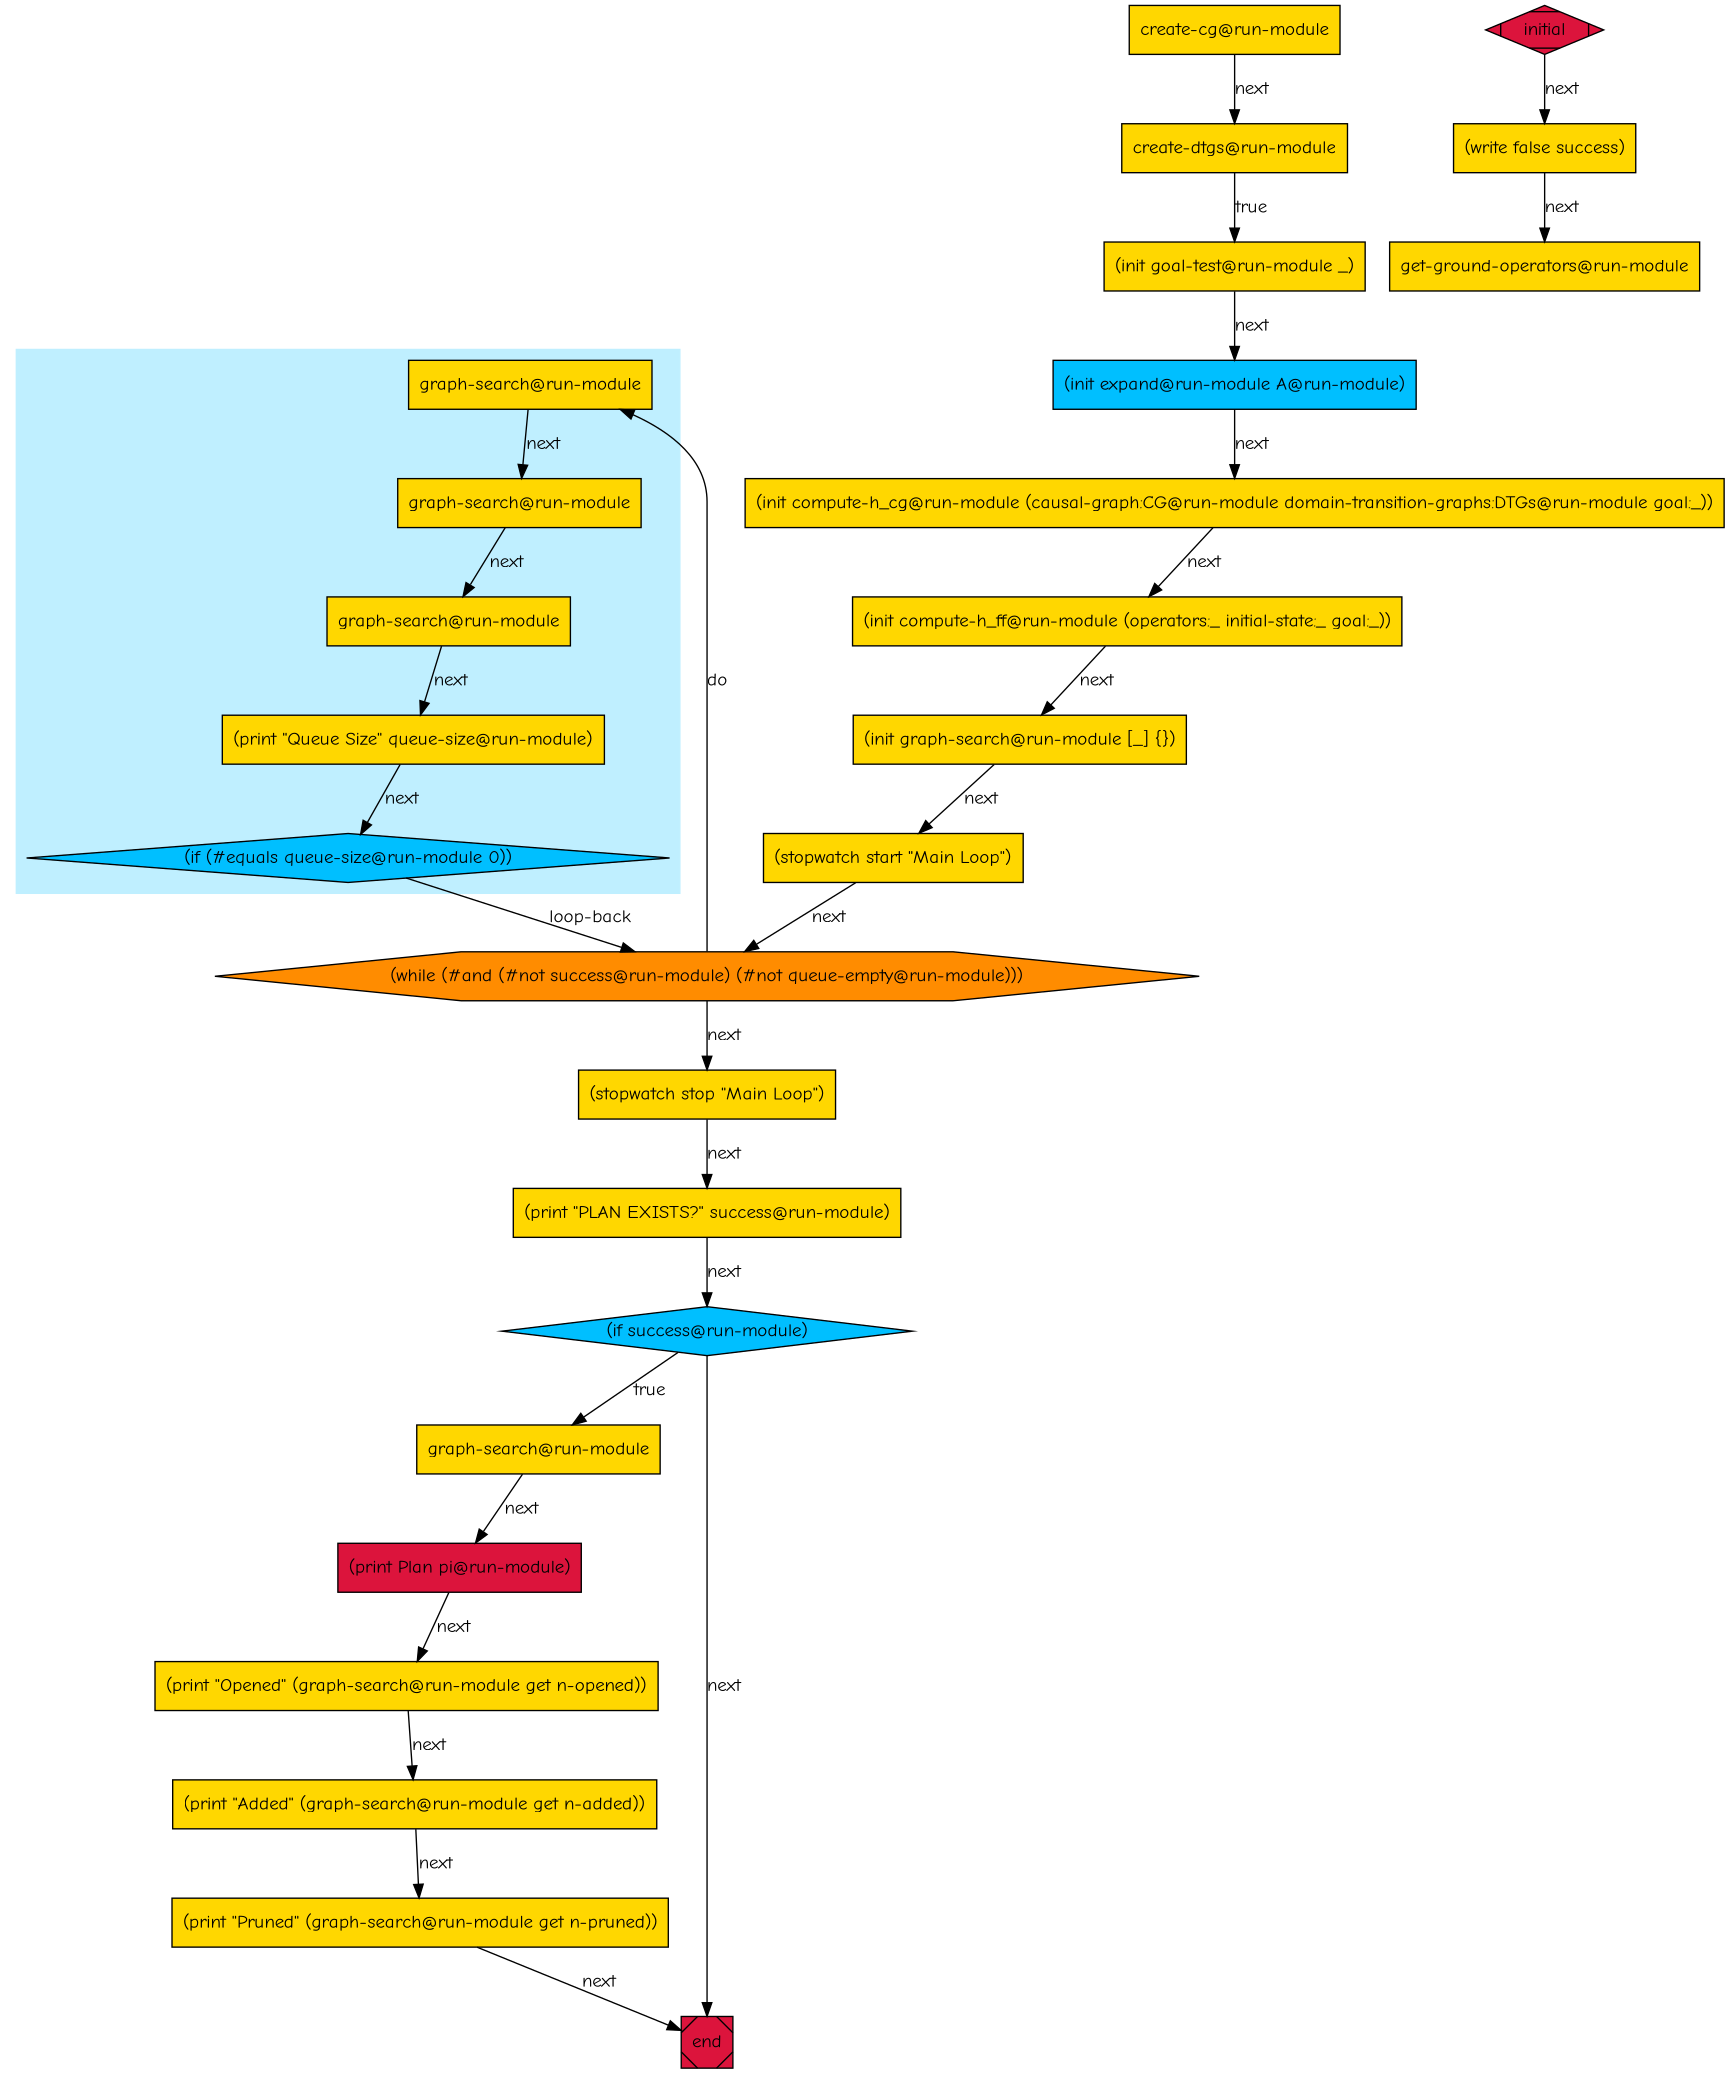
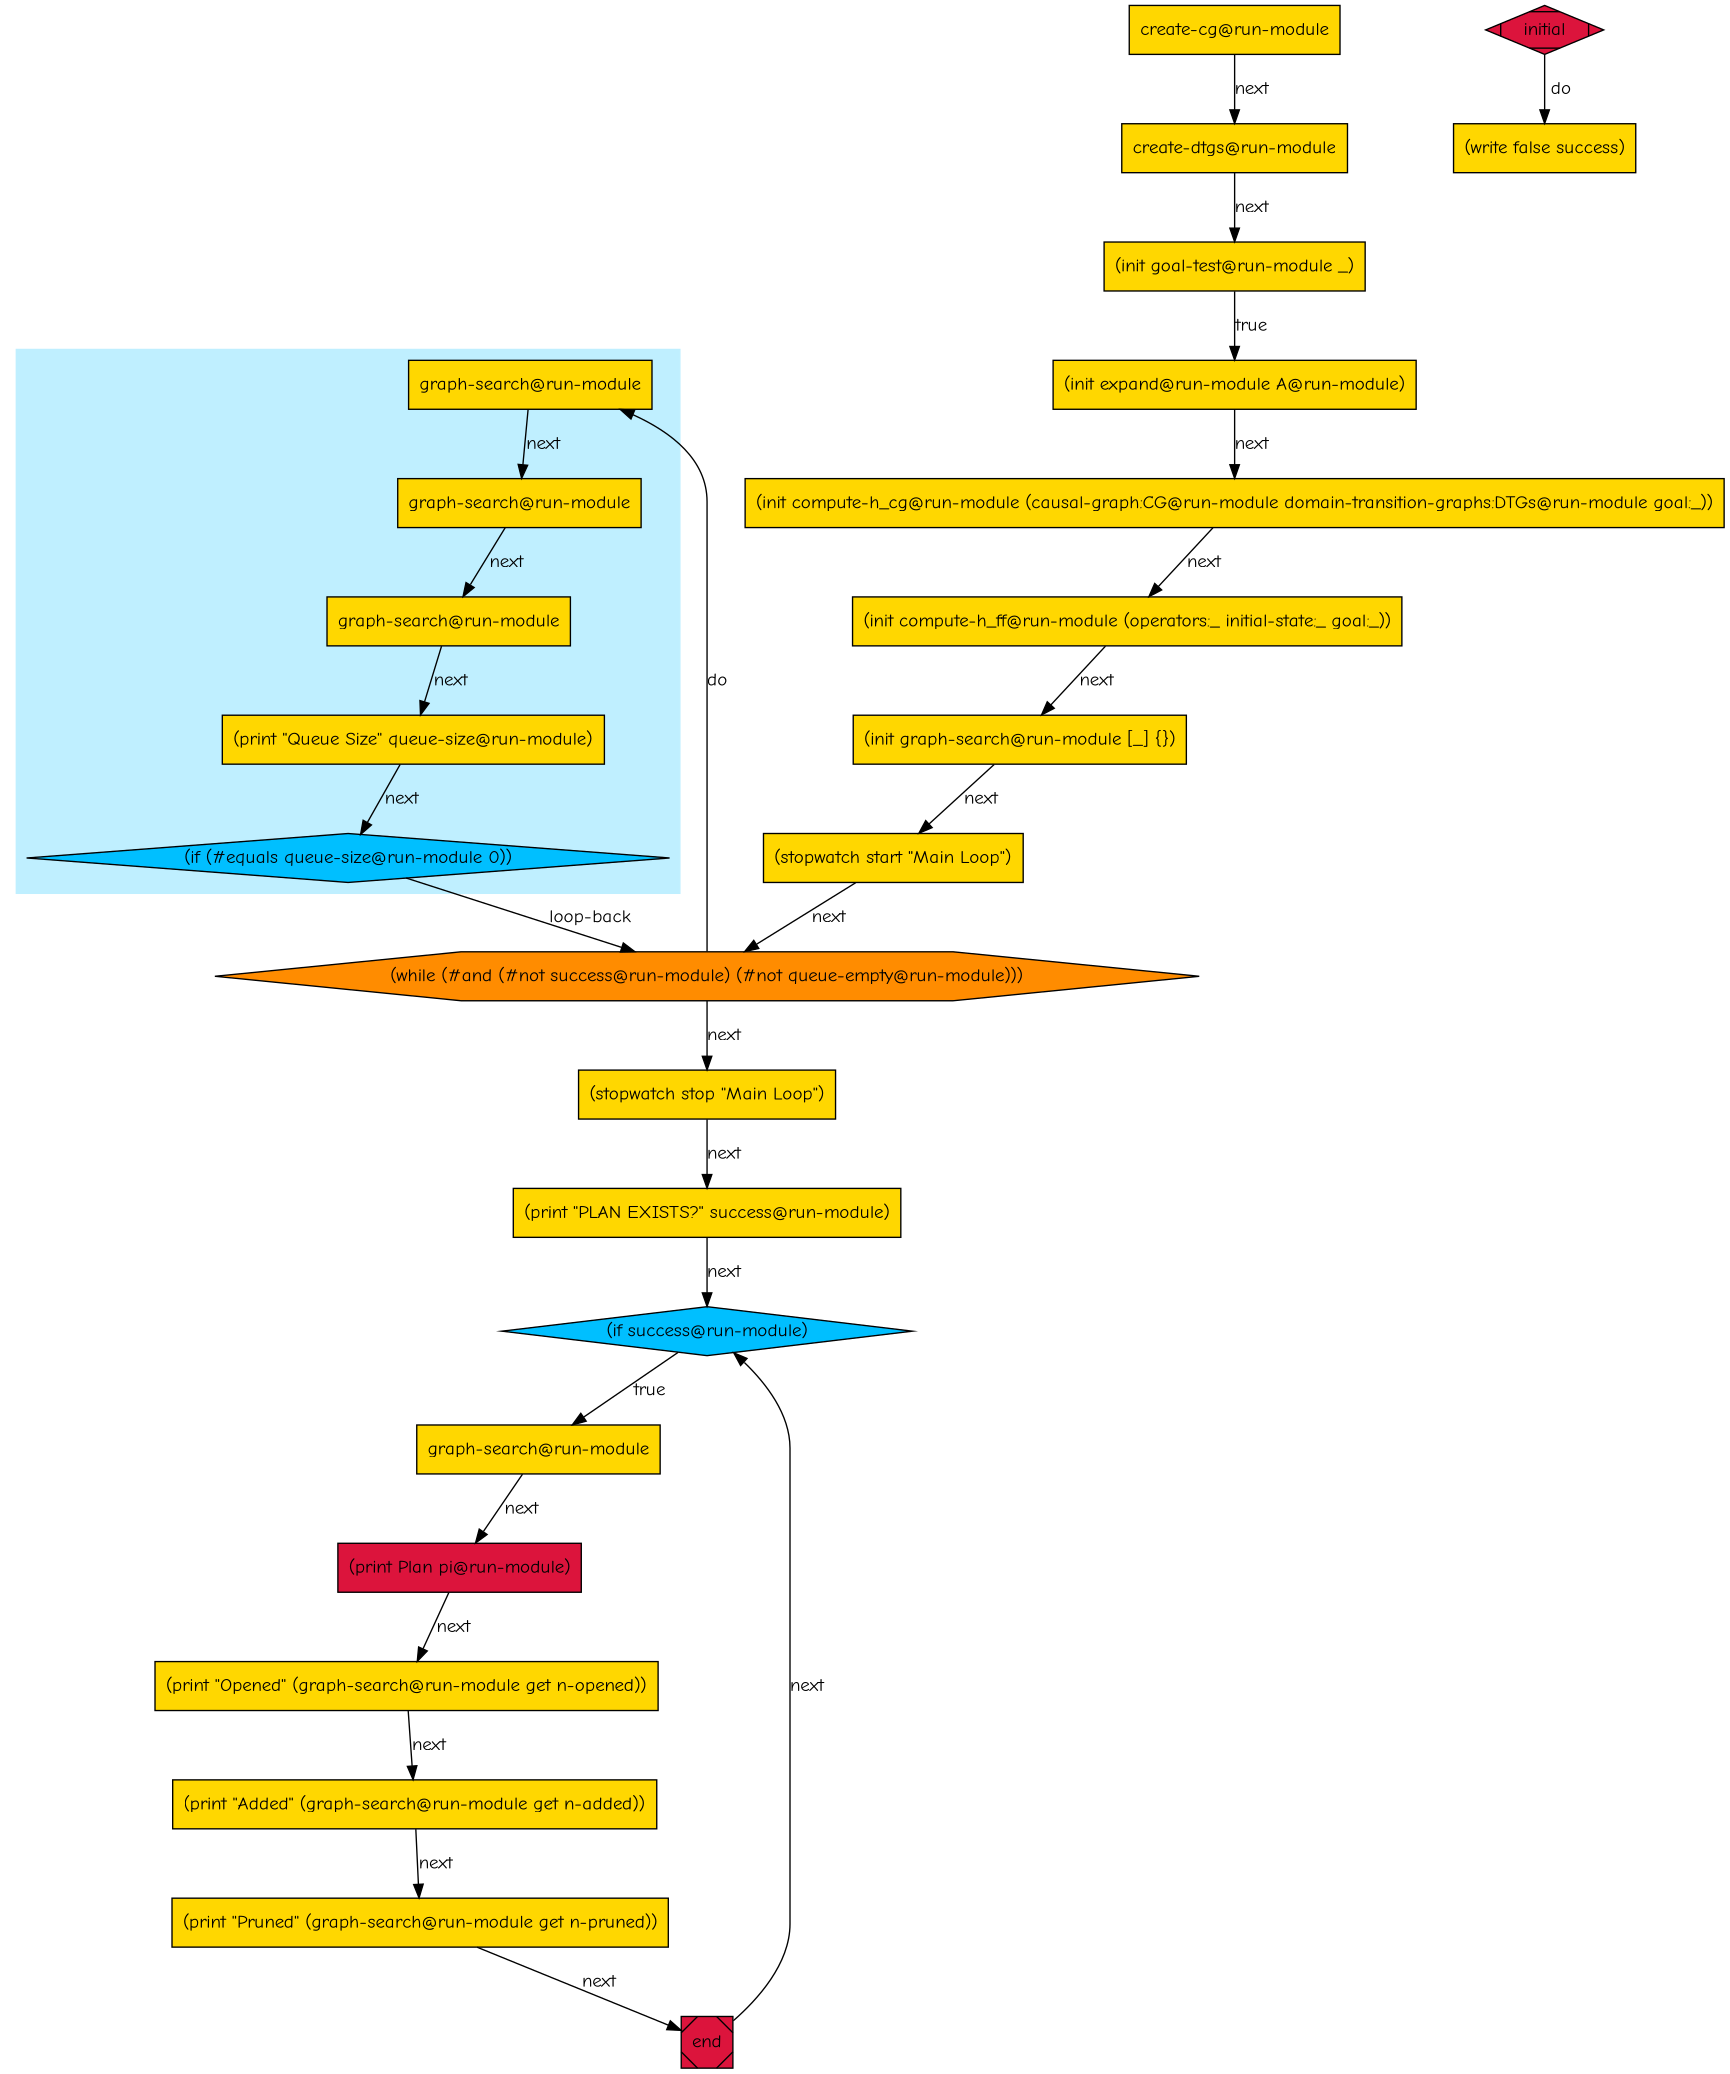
edge "initial" -> "(write false success)": label "next" -> "do"
edge "create-dtgs@run-module" -> "(init goal-test@run-module _)": label "true" -> "next"
node "get-ground-operators@run-module": removed
edge "(init goal-test@run-module _)" -> "(init expand@run-module A@run-module)": label "next" -> "true"
node "(init expand@run-module A@run-module)": fillcolor deepskyblue -> gold
edge "(if success@run-module)" -> "end": reversed
